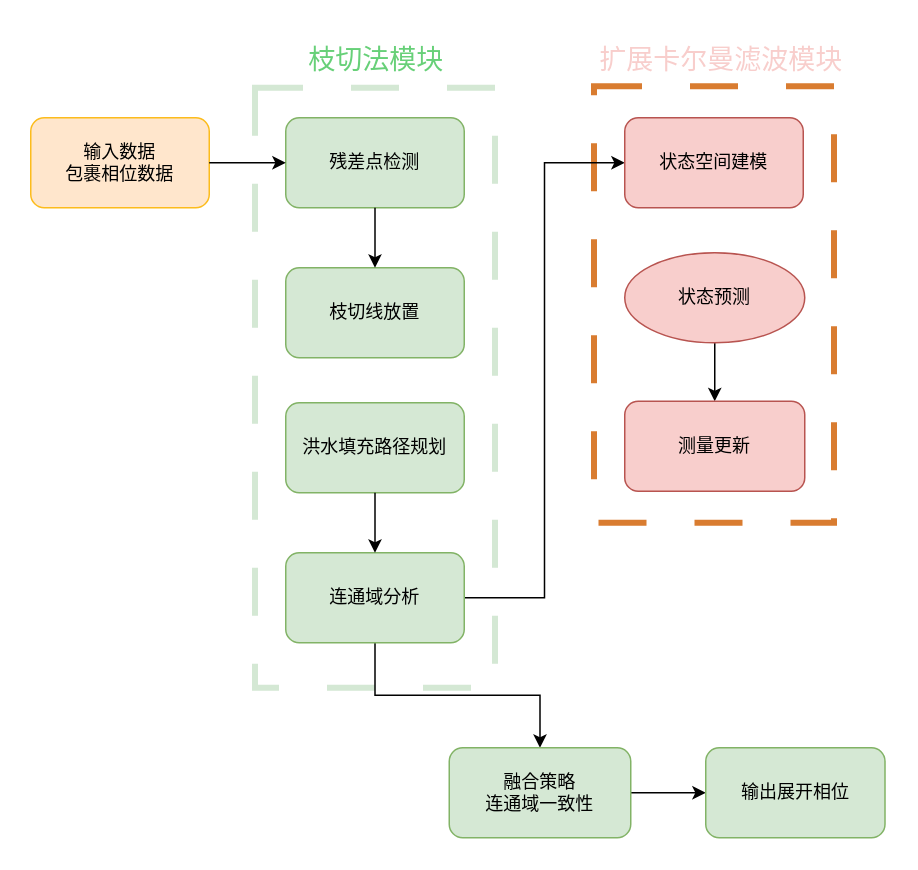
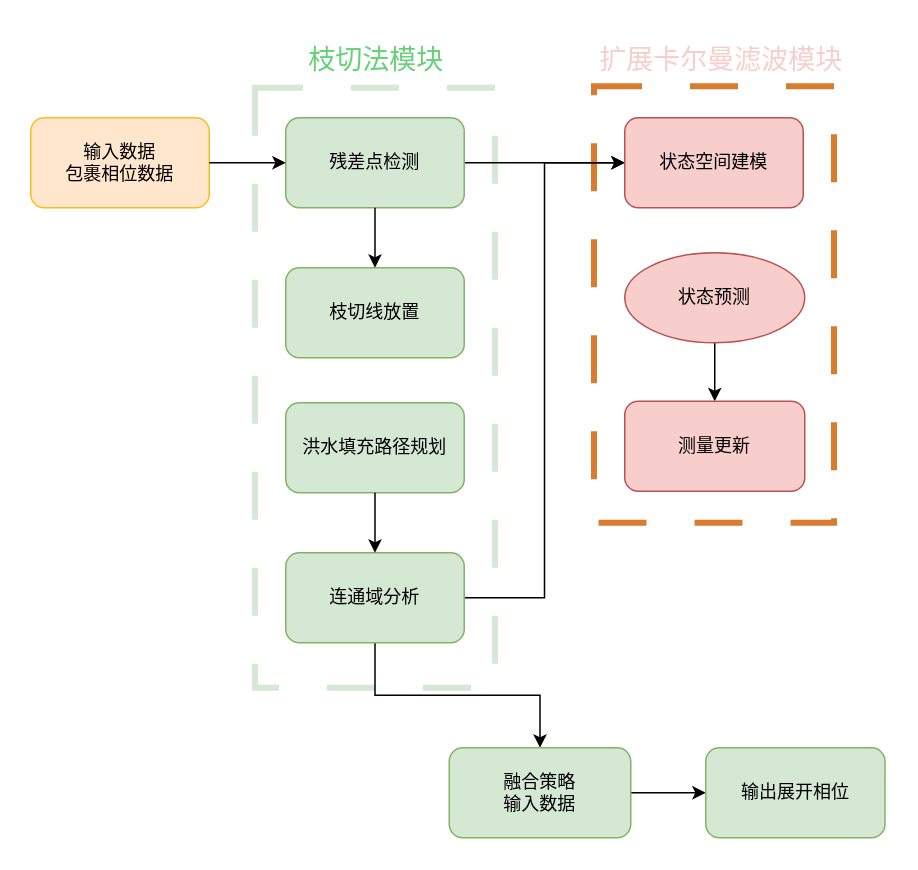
edge "残差点检测" -> "状态空间建模": added
node "融合策略 连通域一致性": label "融合策略 连通域一致性" -> "融合策略 输入数据"
